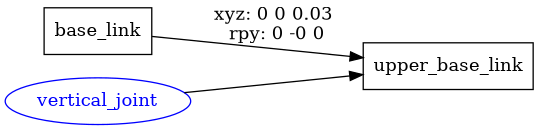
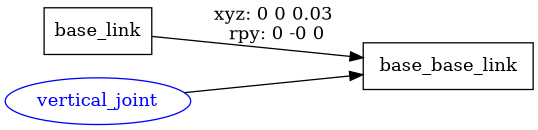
node "upper_base_link": label "upper_base_link" -> "base_base_link"
